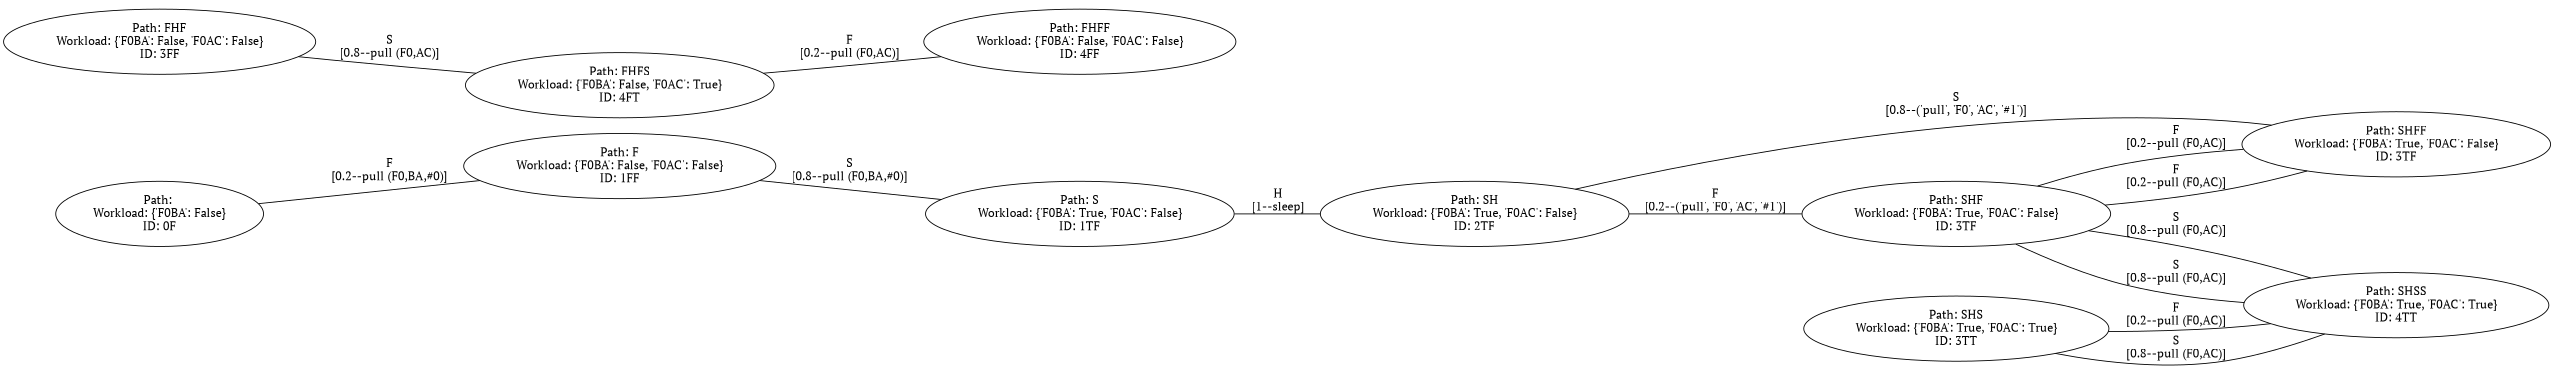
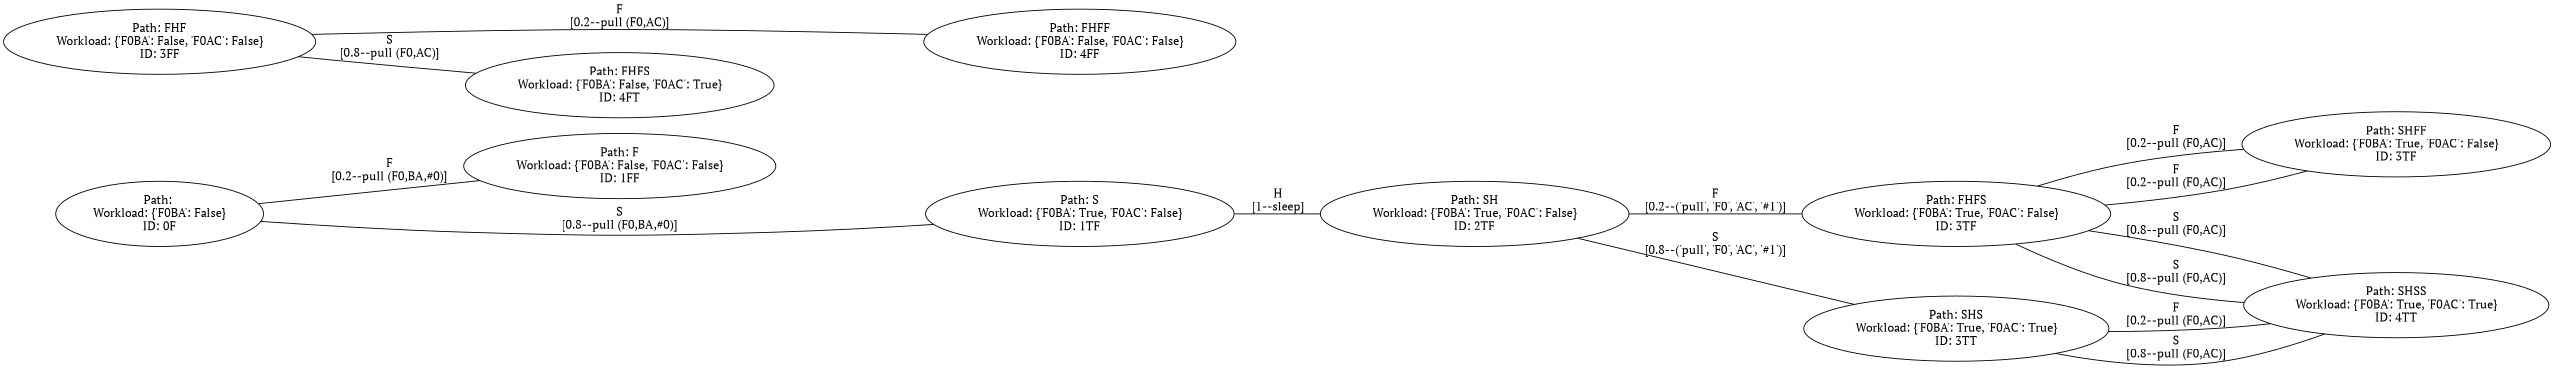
edge "Path: FHFF Workload: {'F0BA': False, 'F0AC': False} ID: 4FF" -- "Path: FHFS Workload: {'F0BA': False, 'F0AC': True} ID: 4FT": now "Path: FHFF Workload: {'F0BA': False, 'F0AC': False} ID: 4FF" -- "Path: FHF Workload: {'F0BA': False, 'F0AC': False} ID: 3FF"
edge "Path: SHFF Workload: {'F0BA': True, 'F0AC': False} ID: 3TF" -- "Path: SH Workload: {'F0BA': True, 'F0AC': False} ID: 2TF": now "Path: SHS Workload: {'F0BA': True, 'F0AC': True} ID: 3TT" -- "Path: SH Workload: {'F0BA': True, 'F0AC': False} ID: 2TF"
edge "Path: F Workload: {'F0BA': False, 'F0AC': False} ID: 1FF" -- "Path: S Workload: {'F0BA': True, 'F0AC': False} ID: 1TF": now "Path: Workload: {'F0BA': False} ID: 0F" -- "Path: S Workload: {'F0BA': True, 'F0AC': False} ID: 1TF"
node "Path: SHF Workload: {'F0BA': True, 'F0AC': False} ID: 3TF": label "Path: SHF Workload: {'F0BA': True, 'F0AC': False} ID: 3TF" -> "Path: FHFS Workload: {'F0BA': True, 'F0AC': False} ID: 3TF"
